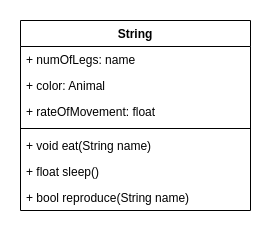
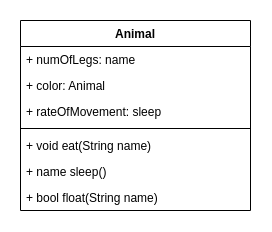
node "String": label "String" -> "Animal"
node "+ rateOfMovement: float": label "+ rateOfMovement: float" -> "+ rateOfMovement: sleep"
node "+ float sleep()": label "+ float sleep()" -> "+ name sleep()"
node "+ bool reproduce(String name)": label "+ bool reproduce(String name)" -> "+ bool float(String name)"
